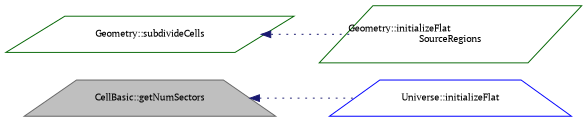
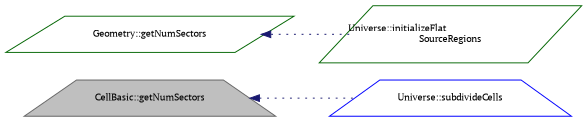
node "Geometry::subdivideCells": label "Geometry::subdivideCells" -> "Geometry::getNumSectors"
node "Geometry::initializeFlat SourceRegions": label "Geometry::initializeFlat SourceRegions" -> "Universe::initializeFlat SourceRegions"
node "Universe::initializeFlat": label "Universe::initializeFlat" -> "Universe::subdivideCells"
